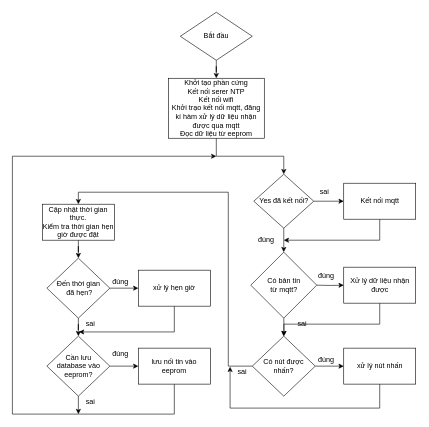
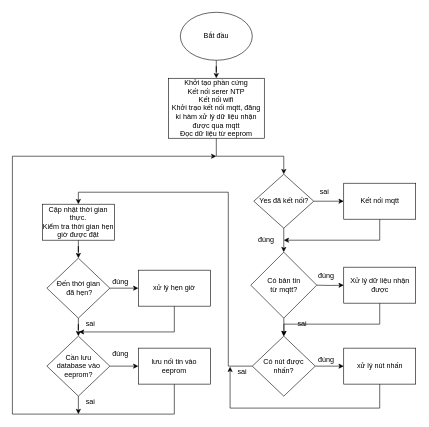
node "Bắt đầu": shape diamond -> ellipse
